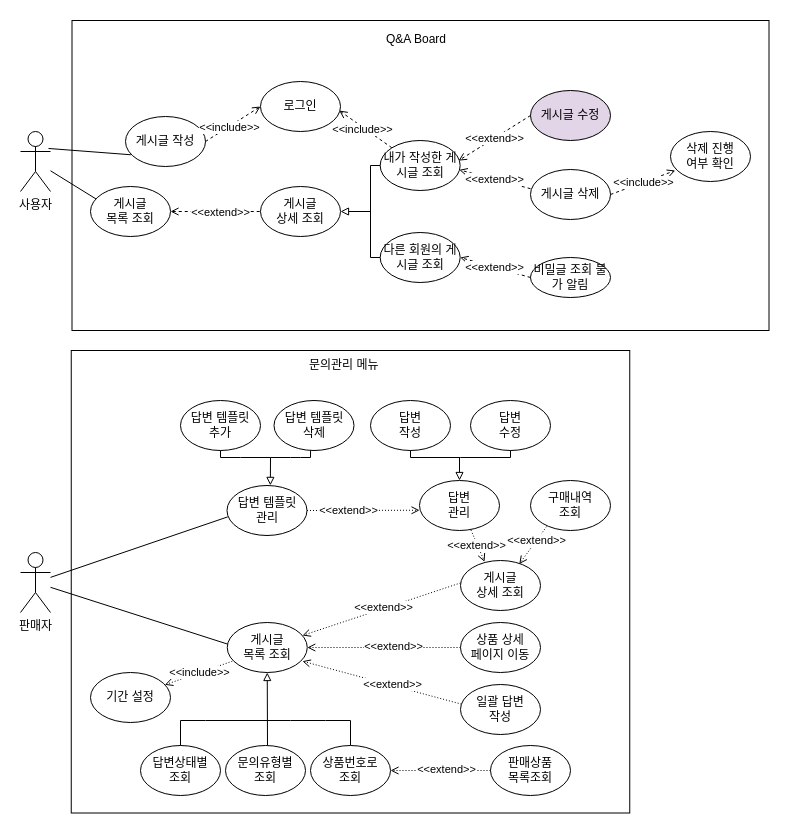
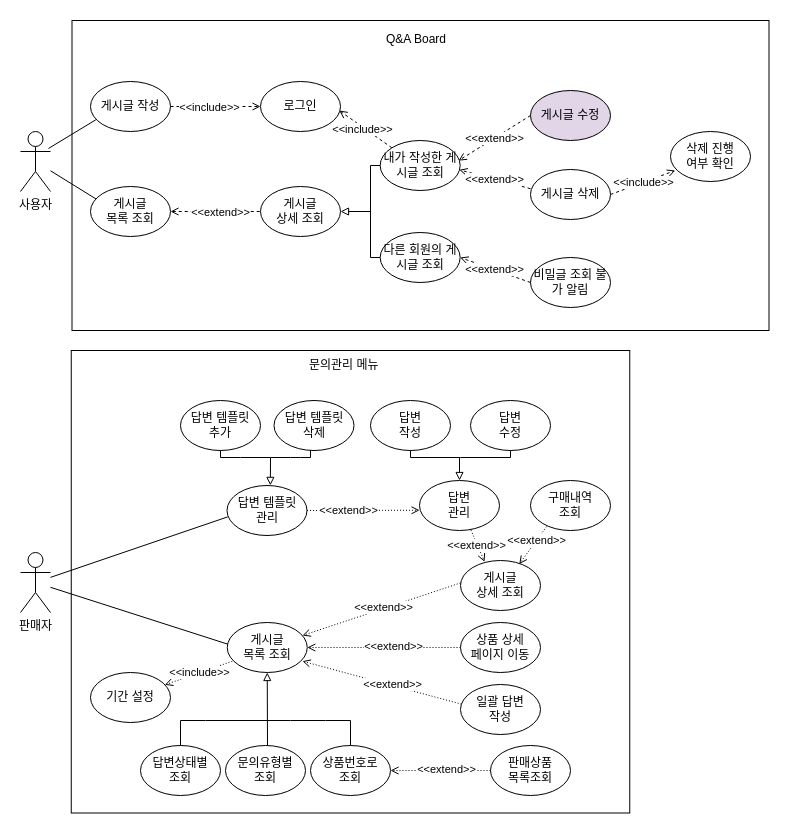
node "게시글 작성": moved (165, 142) -> (130, 107)
node "비밀글 조회 불가 알림": size 80x40 -> 80x50
